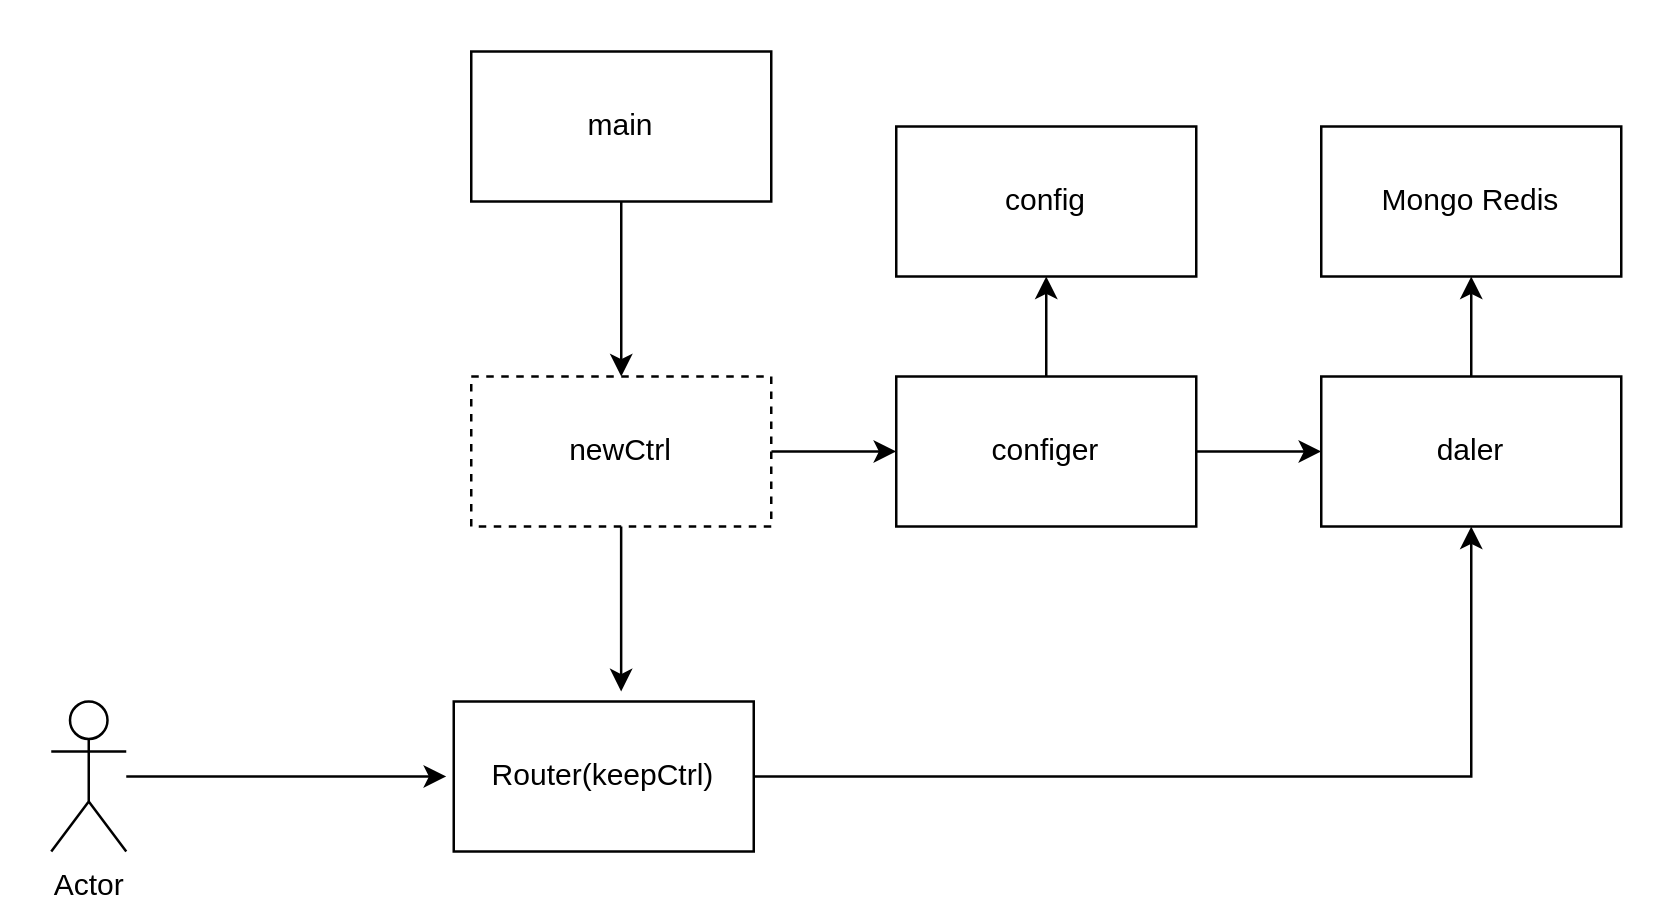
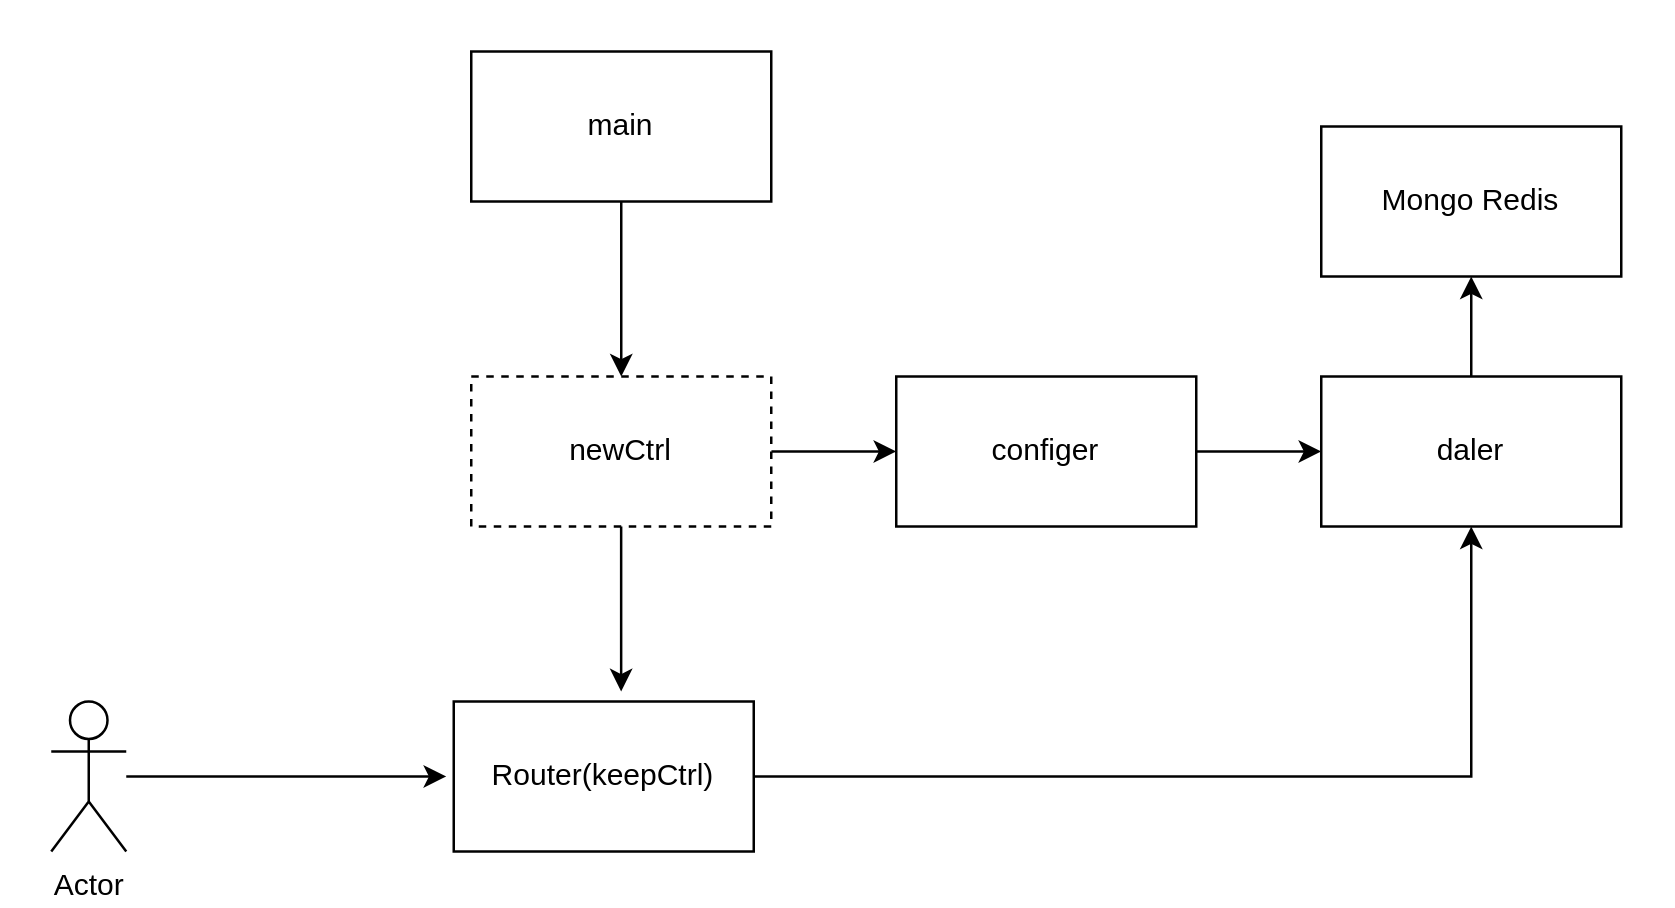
node "config": removed
edge "configer" -> "config": removed
